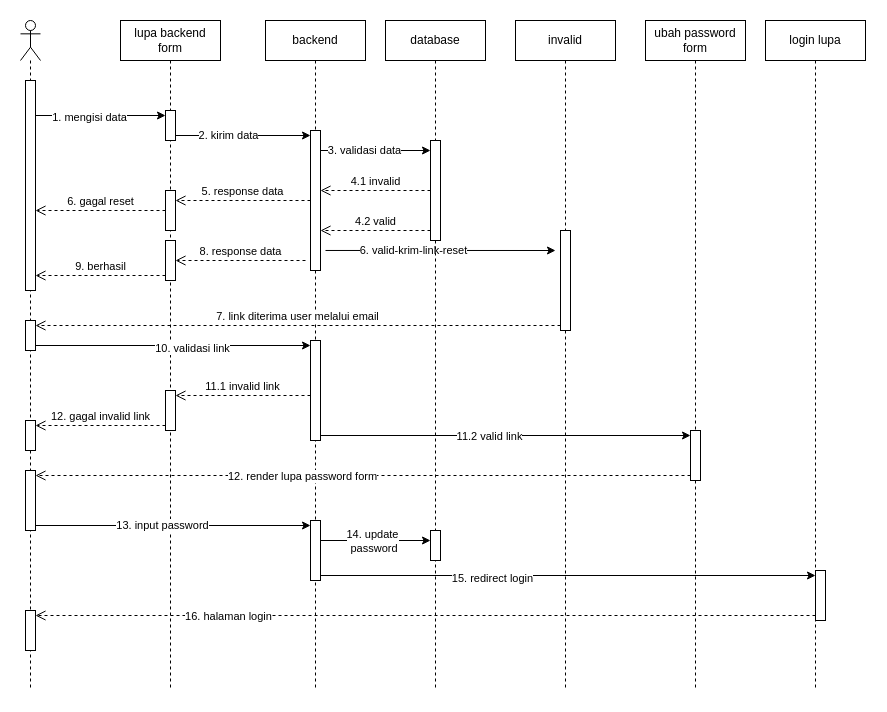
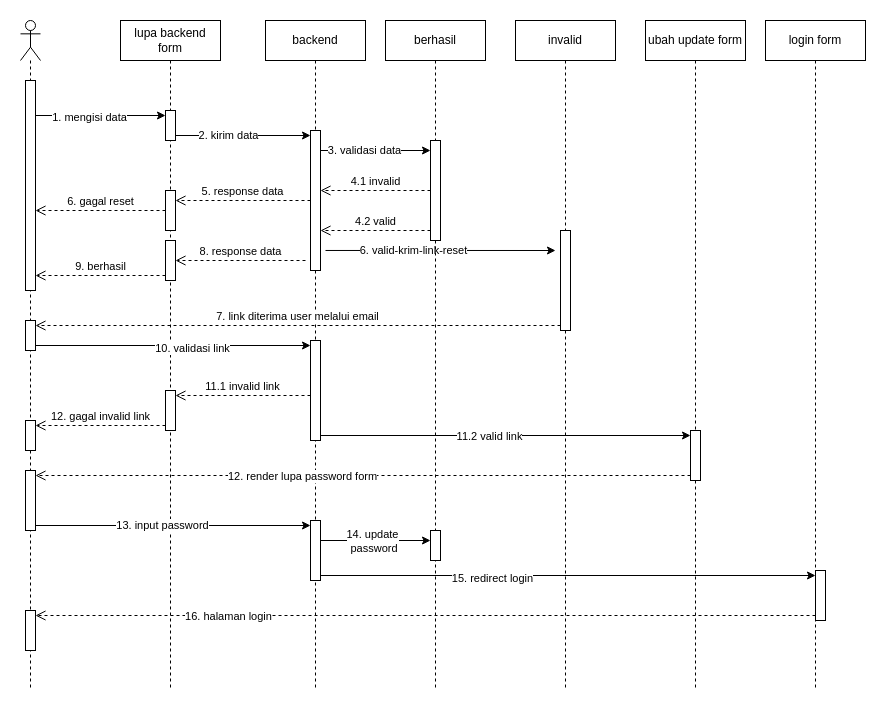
node "database": label "database" -> "berhasil"
node "ubah password form": label "ubah password form" -> "ubah update form"
node "login lupa": label "login lupa" -> "login form"
